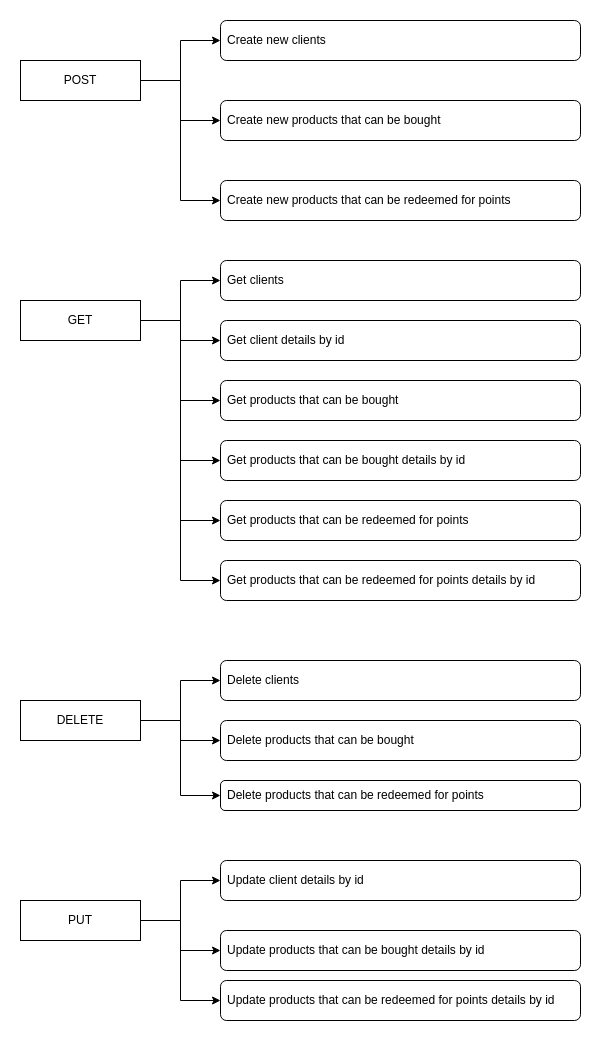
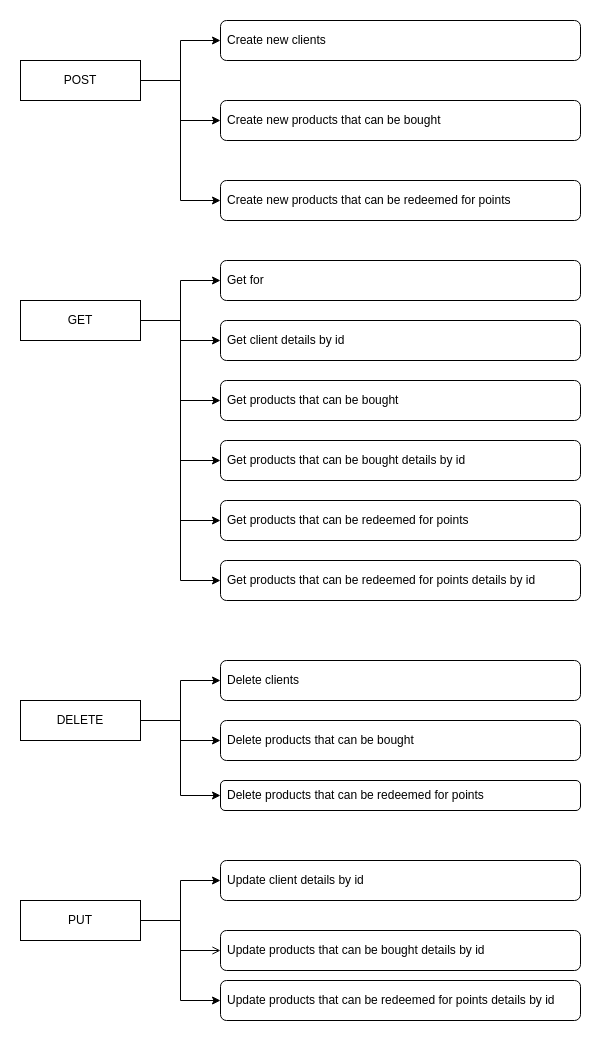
node "Get clients": label "Get clients" -> "Get for"
edge "PUT" -> "Update products that can be bought details by id": arrowhead classic -> open
